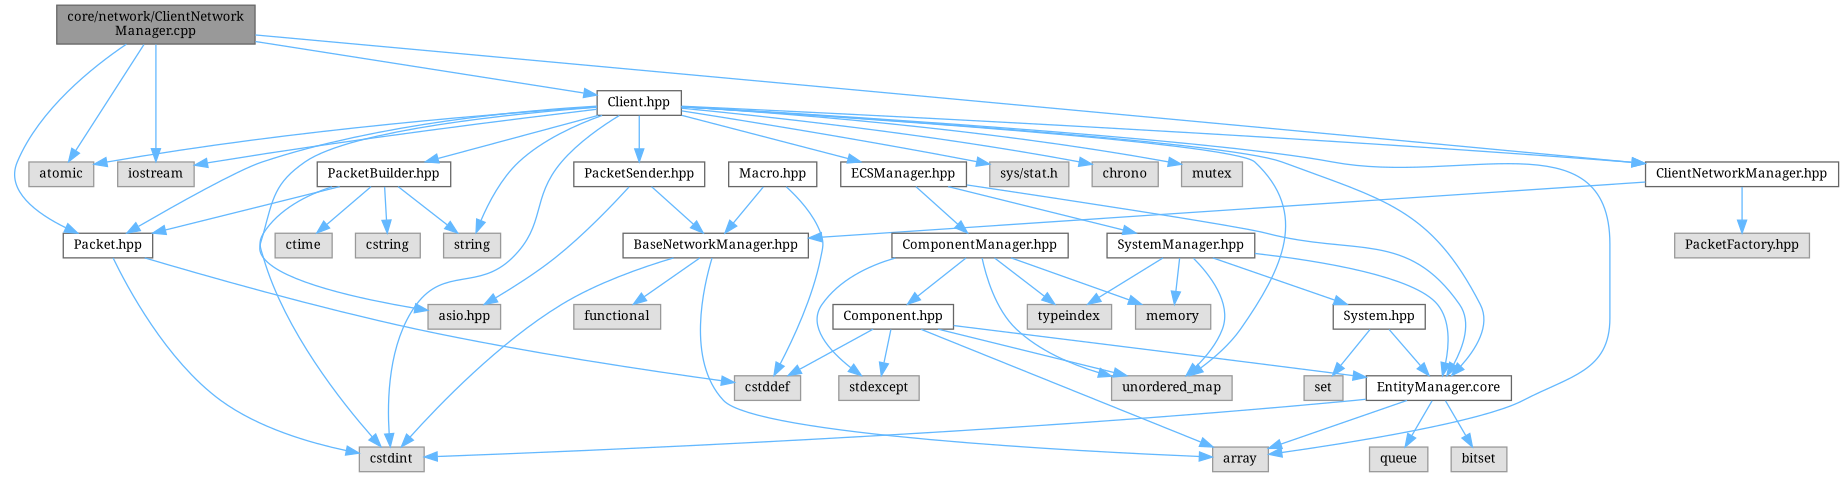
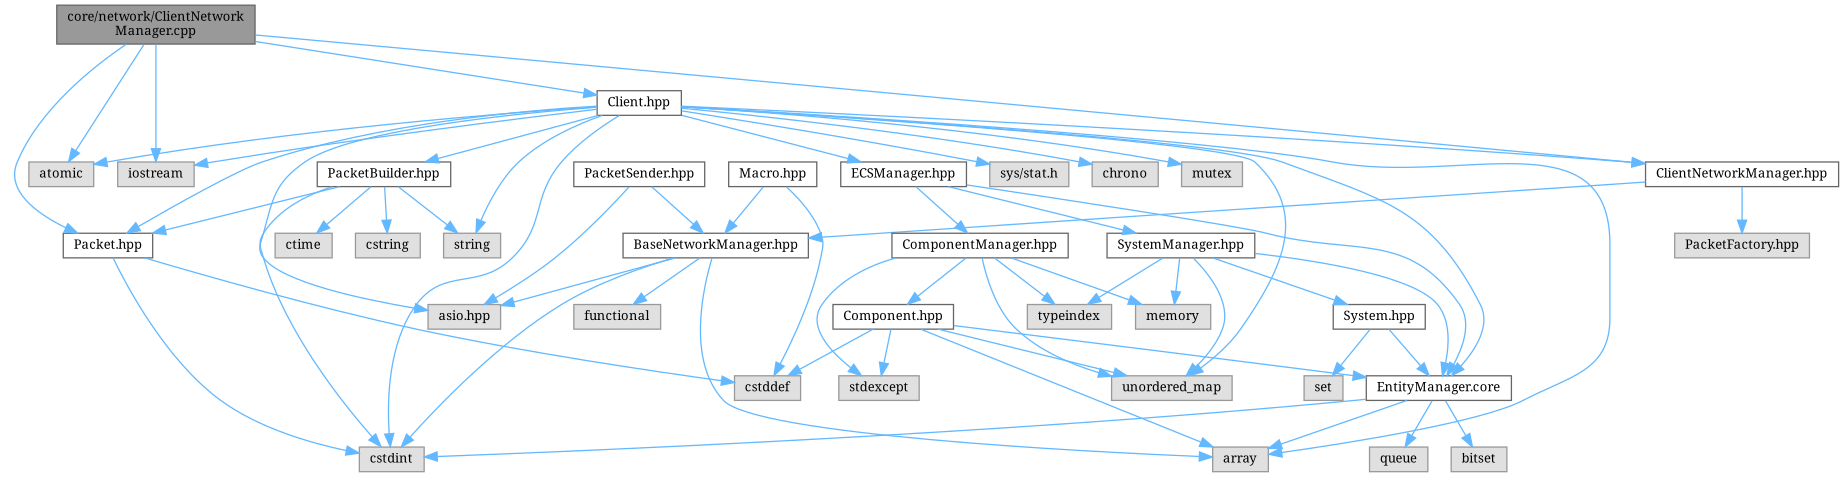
edge "Client.hpp" -> "PacketSender.hpp": removed
edge "BaseNetworkManager.hpp" -> "asio.hpp": added
